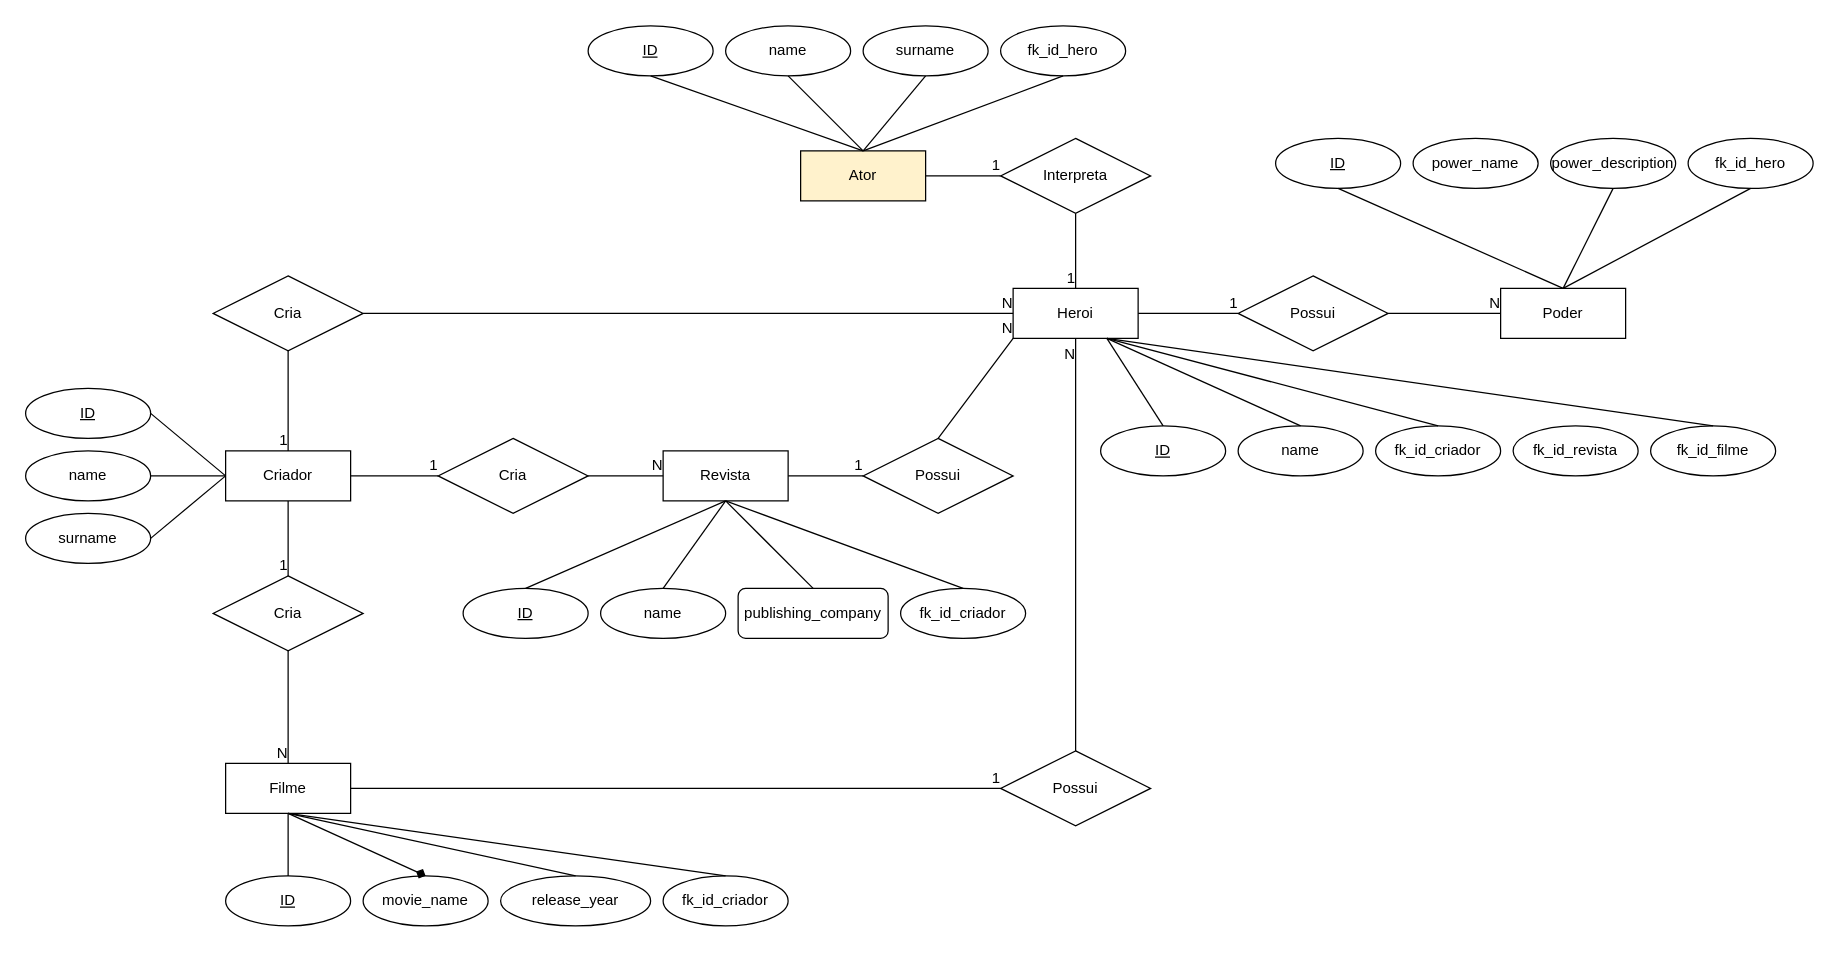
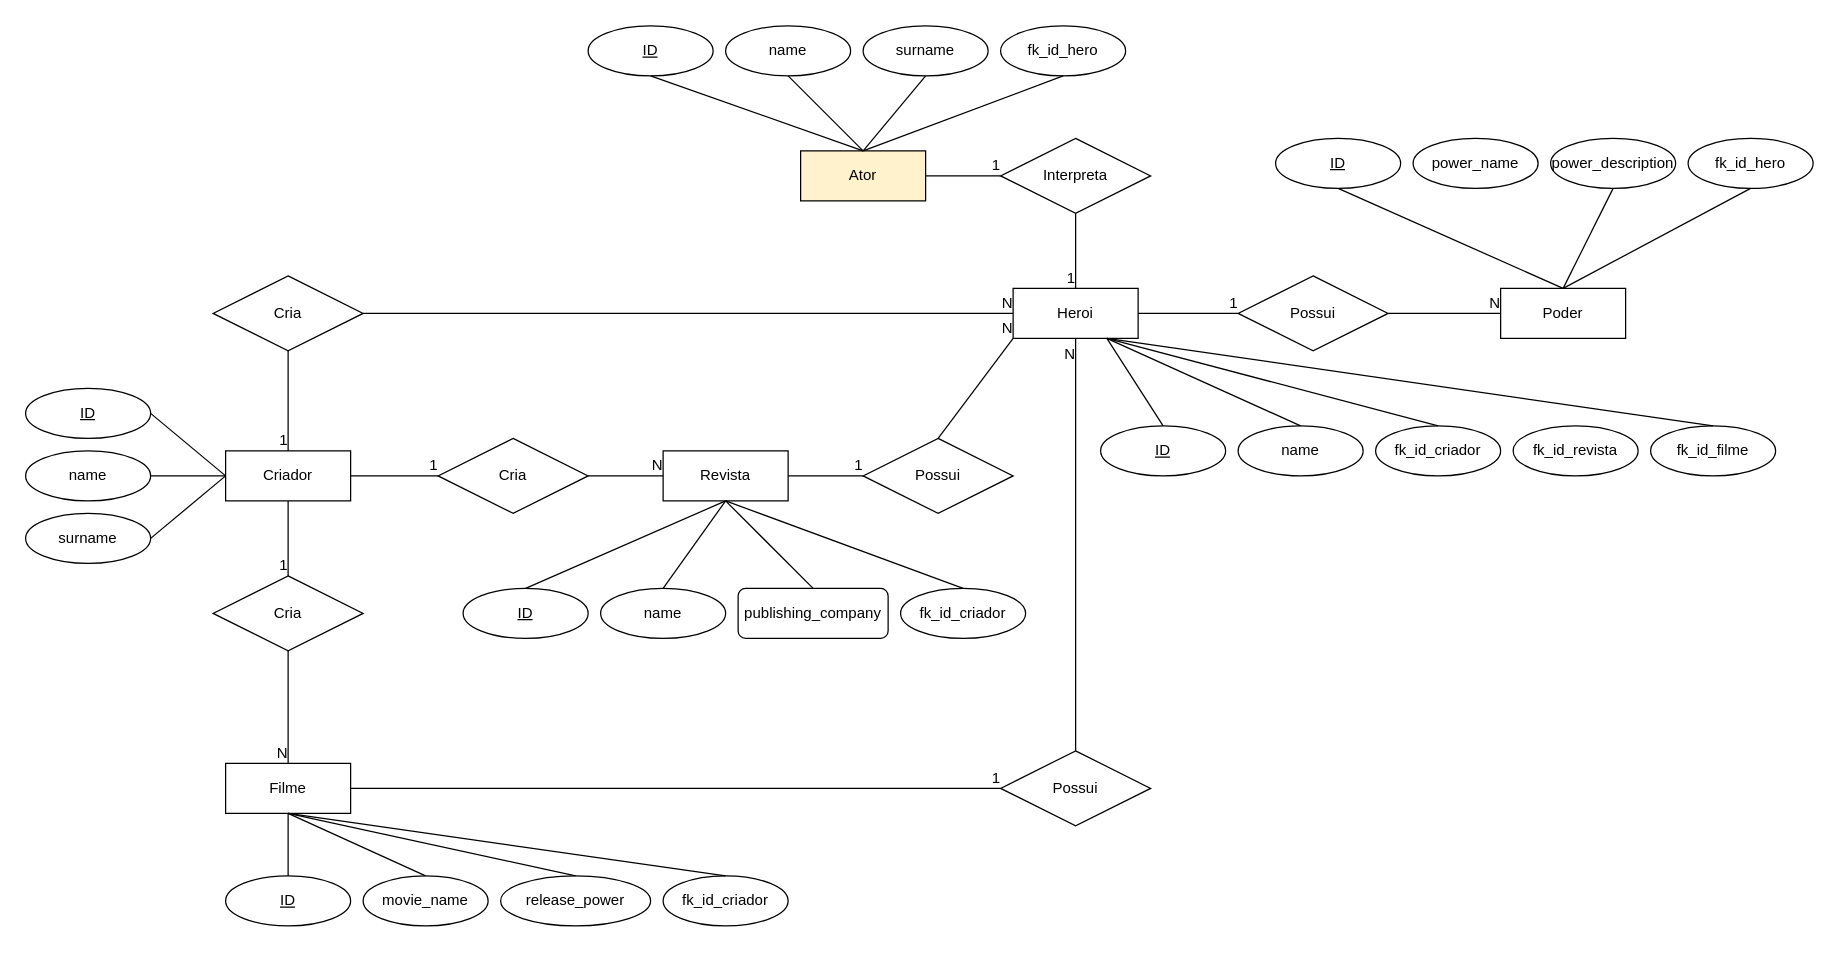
edge "Filme" -> "movie_name": arrowhead diamond -> none
node "release_year": label "release_year" -> "release_power"
